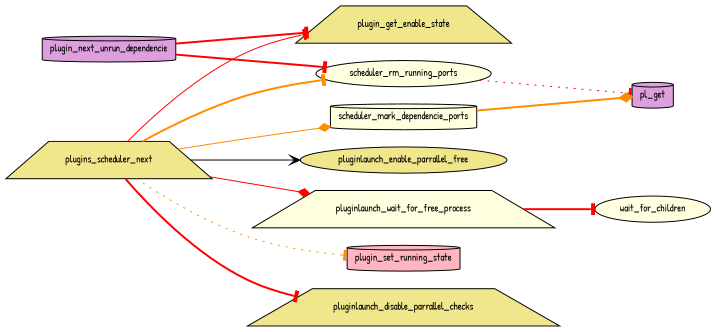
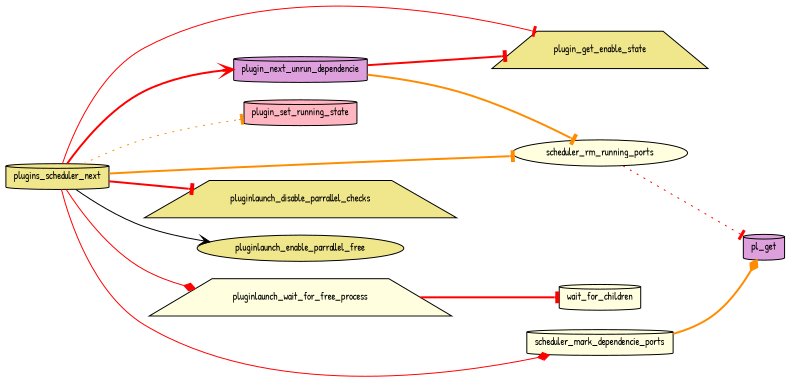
edge "plugin_next_unrun_dependencie" -> "scheduler_rm_running_ports": color red -> darkorange
edge "plugins_scheduler_next" -> "plugin_next_unrun_dependencie": added
edge "plugins_scheduler_next" -> "scheduler_mark_dependencie_ports": color darkorange -> red
node "plugins_scheduler_next": shape trapezium -> cylinder
node "wait_for_children": shape ellipse -> cylinder
